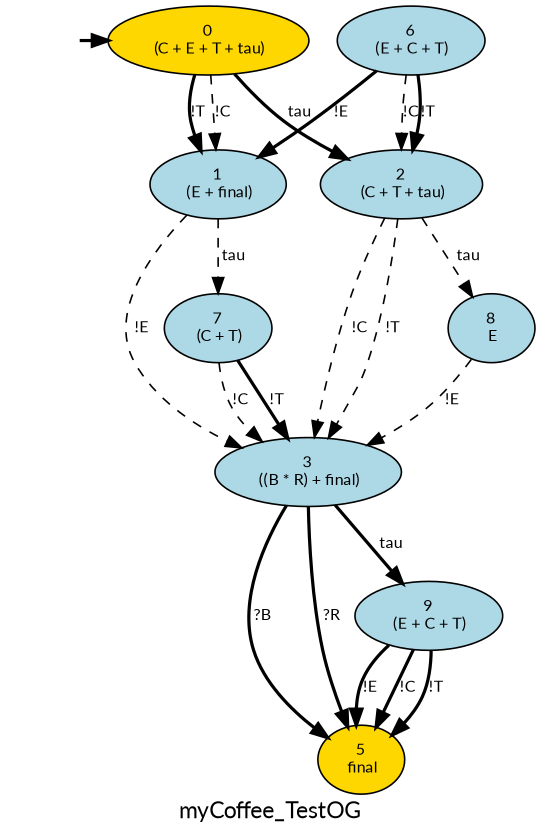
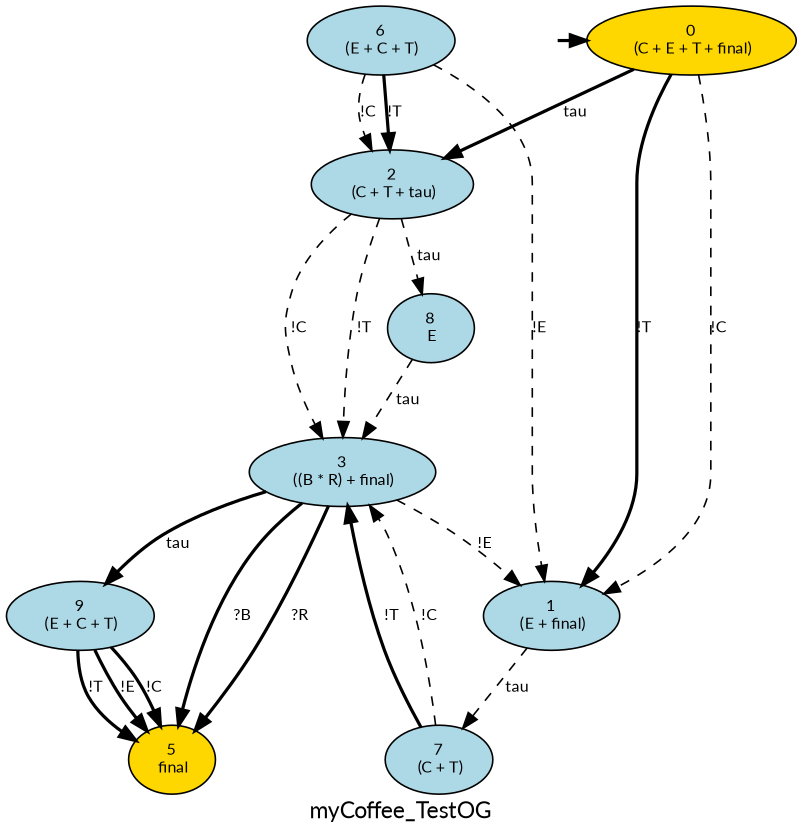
node "0 (C + E + T + tau)": label "0 (C + E + T + tau)" -> "0 (C + E + T + final)"
edge "6 (E + C + T)" -> "1 (E + final)": style bold -> dashed
edge "1 (E + final)" -> "3 ((B * R) + final)": reversed
edge "8 E" -> "3 ((B * R) + final)": label "!E" -> " tau"
